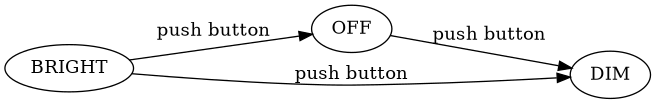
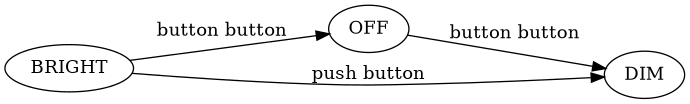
edge "BRIGHT" -> "OFF": label "push button" -> "button button"
edge "OFF" -> "DIM": label "push button" -> "button button"
